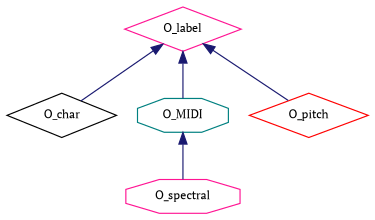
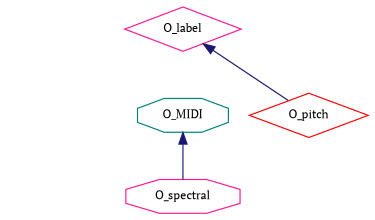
edge "O_MIDI" -> "O_label": removed
node "O_char": removed
